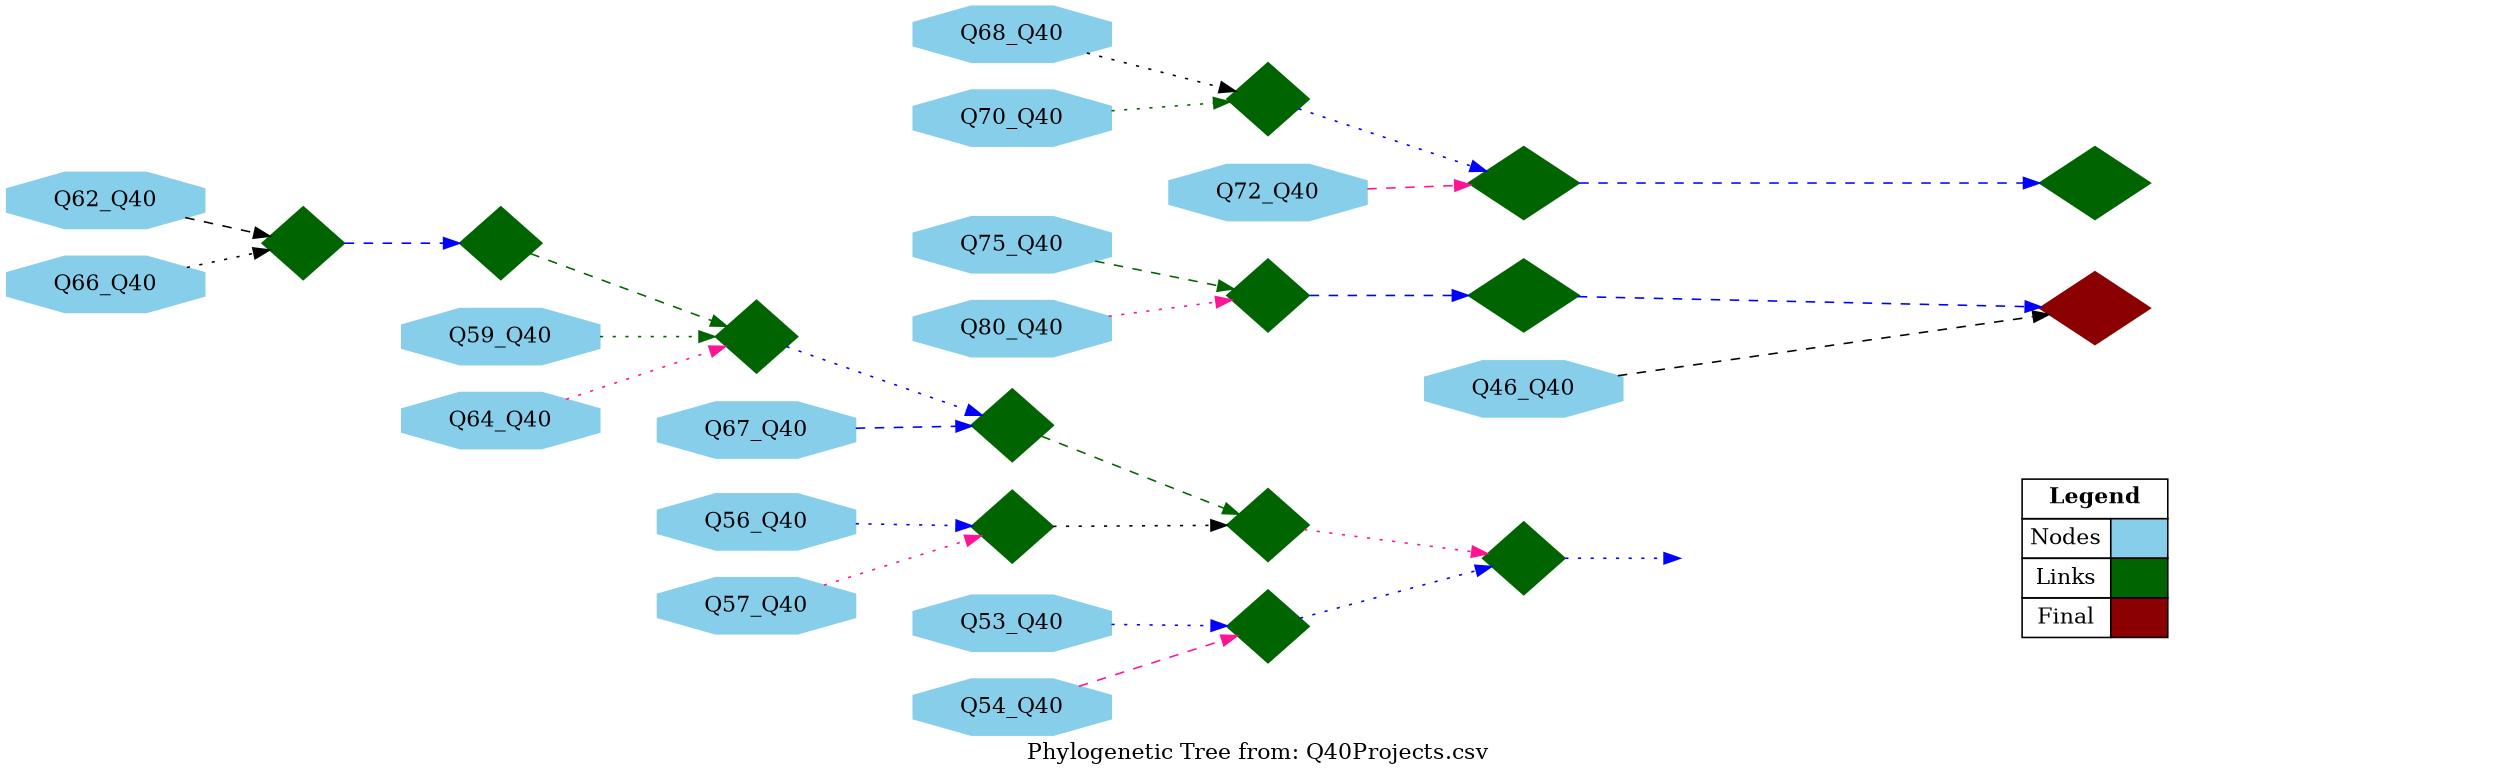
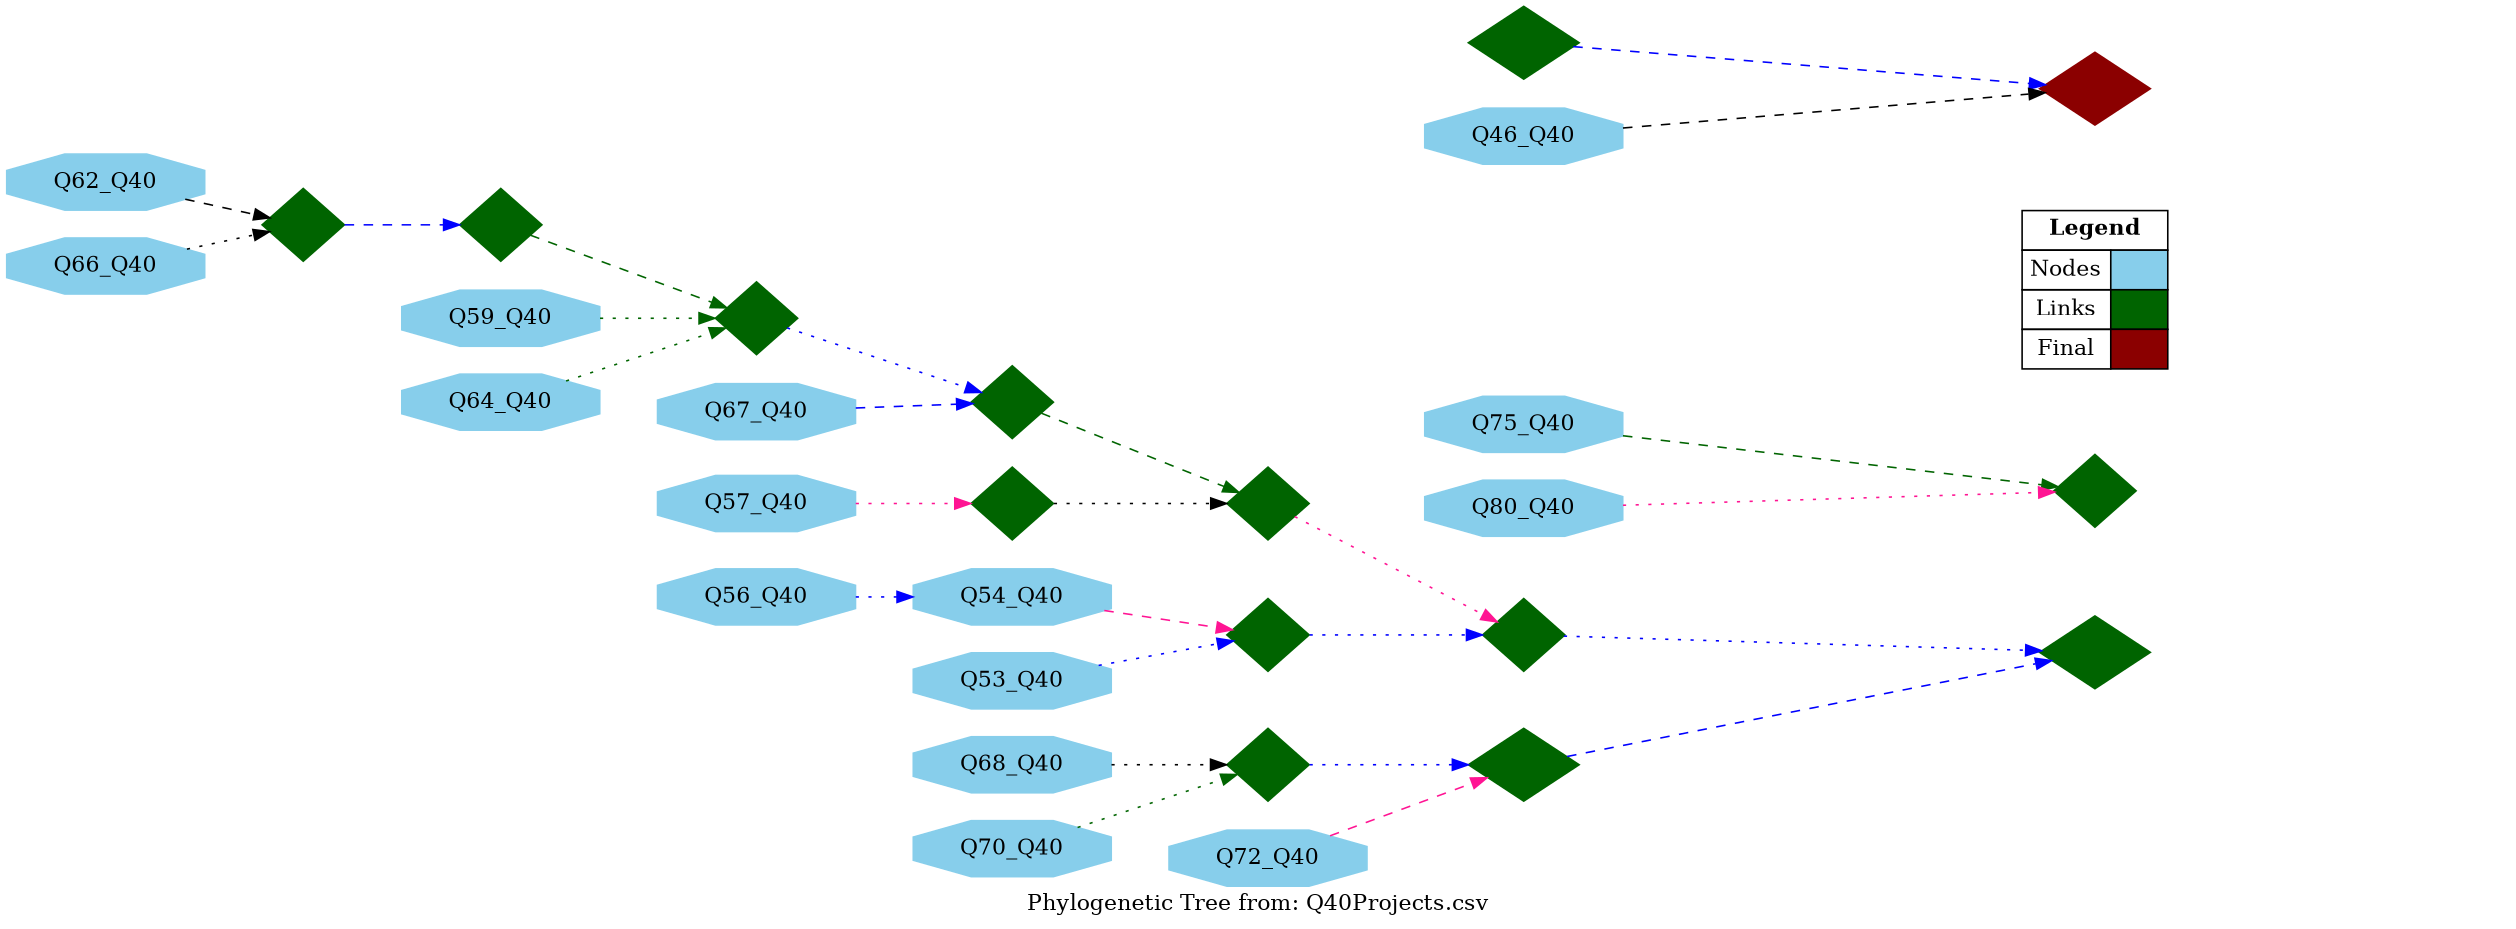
edge "4" -- "12": removed
edge "3" -- "Q64_Q40": color deeppink -> darkgreen
edge "Q56_Q40" -- "7": now "Q56_Q40" -- "Q54_Q40"
edge "9" -- "Legend": now "9" -- "11"
